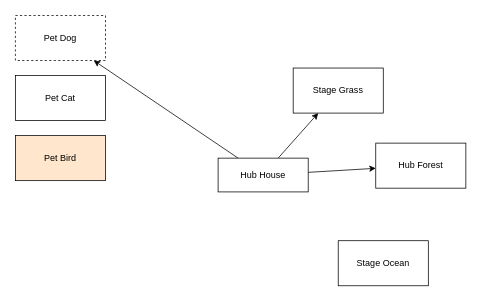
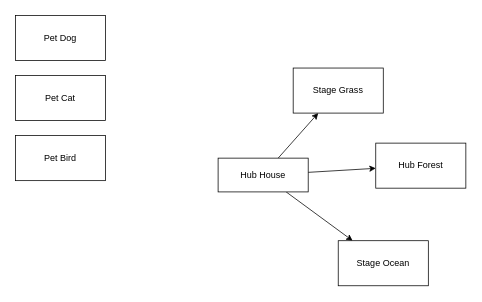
node "Pet Dog": style dashed -> solid
edge "Hub House" -> "Pet Dog": now "Hub House" -> "Stage Ocean"
node "Pet Bird": fillcolor #ffe6cc -> #ffffff
